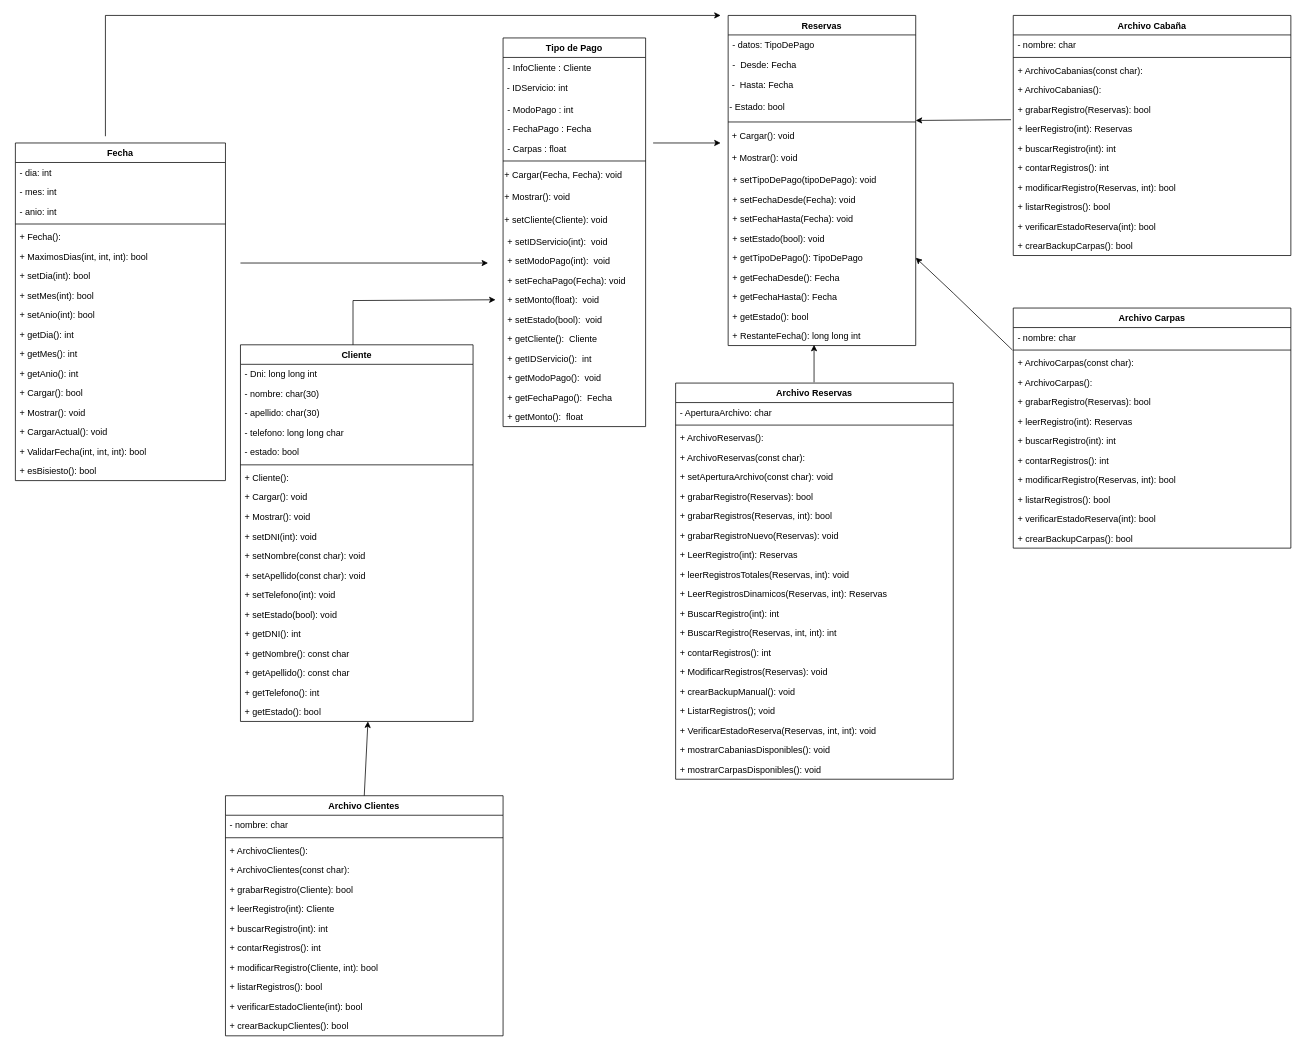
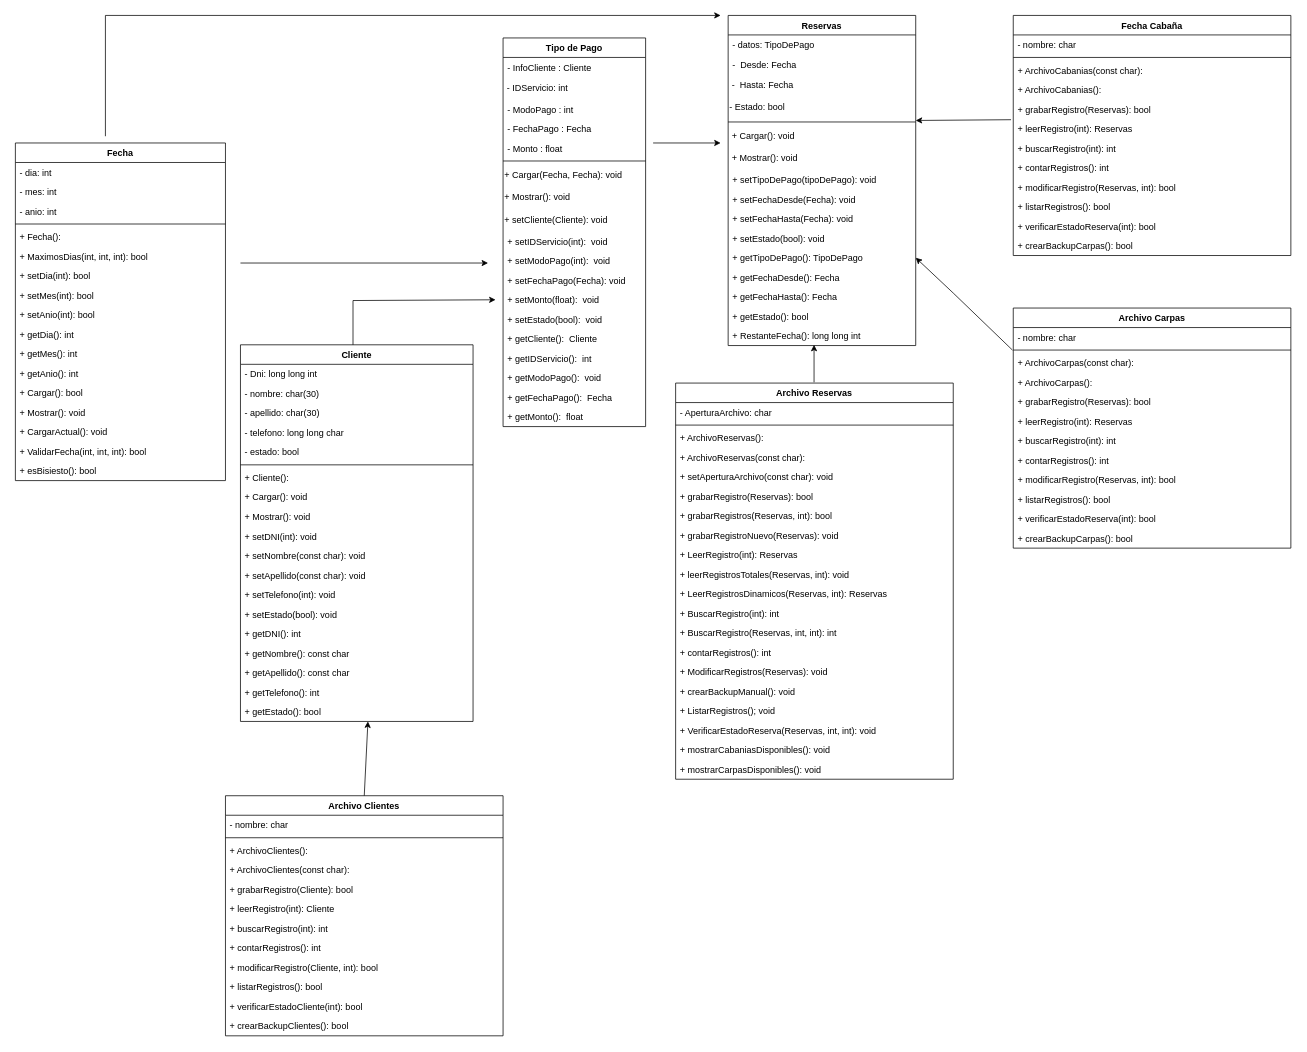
node "Archivo Cabaña": label "Archivo Cabaña" -> "Fecha Cabaña"
node "- Carpas : float": label "- Carpas : float" -> "- Monto : float"
